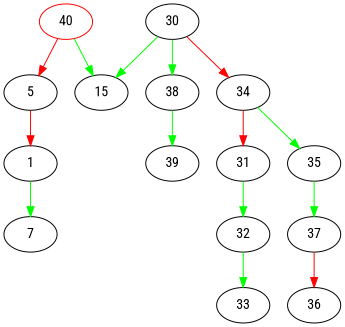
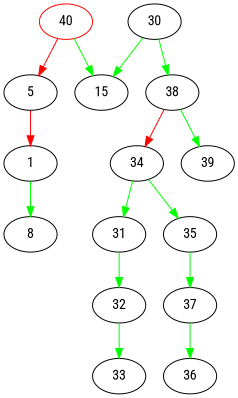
edge "30" -> "34": now "38" -> "34"
edge "34" -> "31": color red -> green
node "7": label "7" -> "8"
edge "37" -> "36": color red -> green
